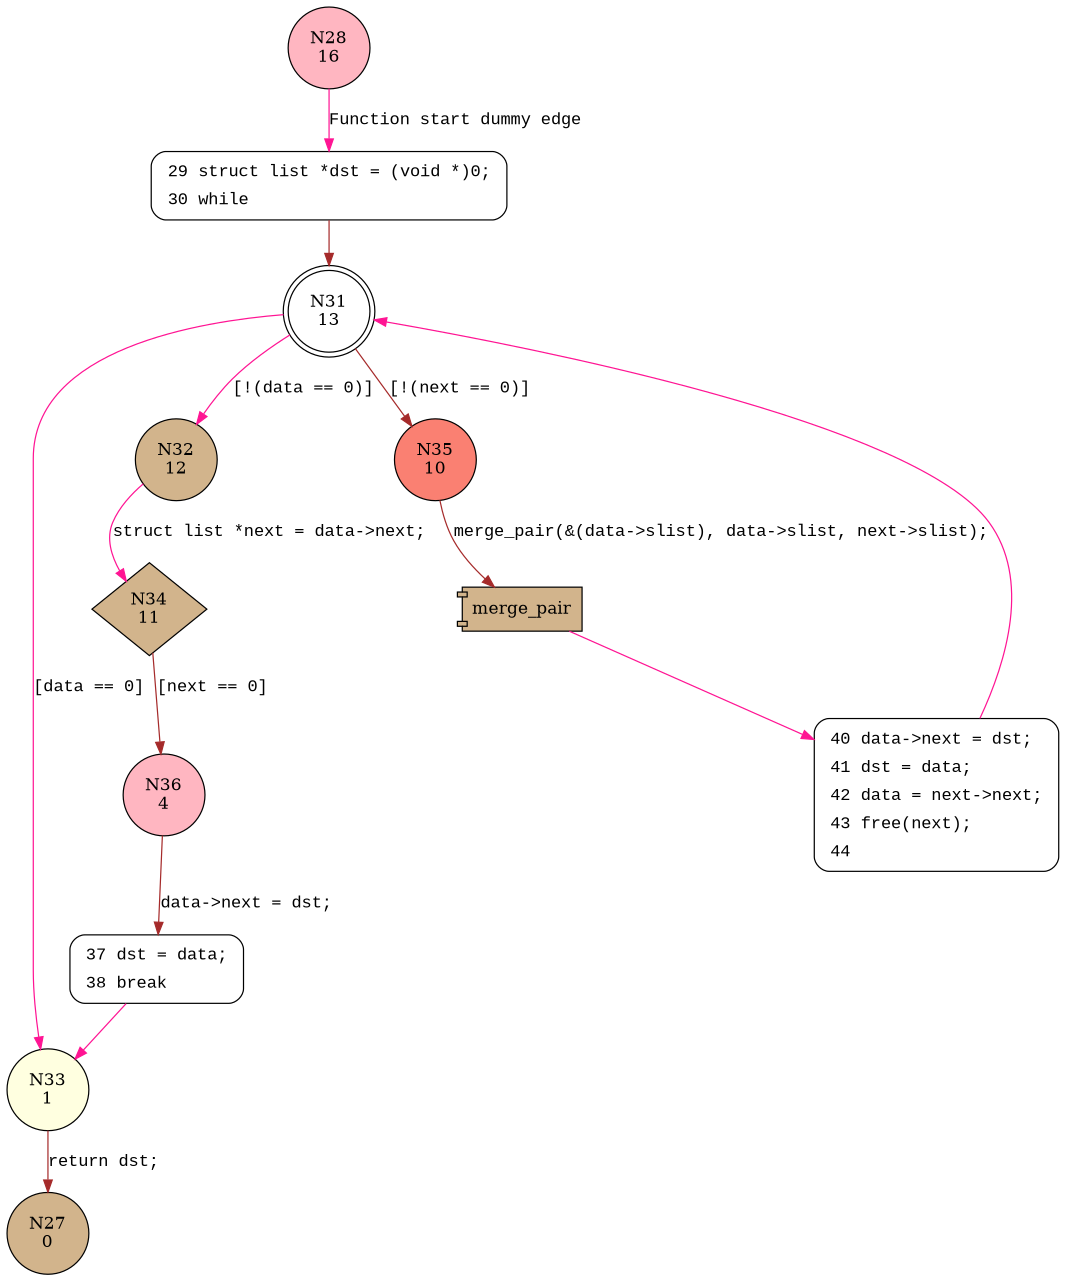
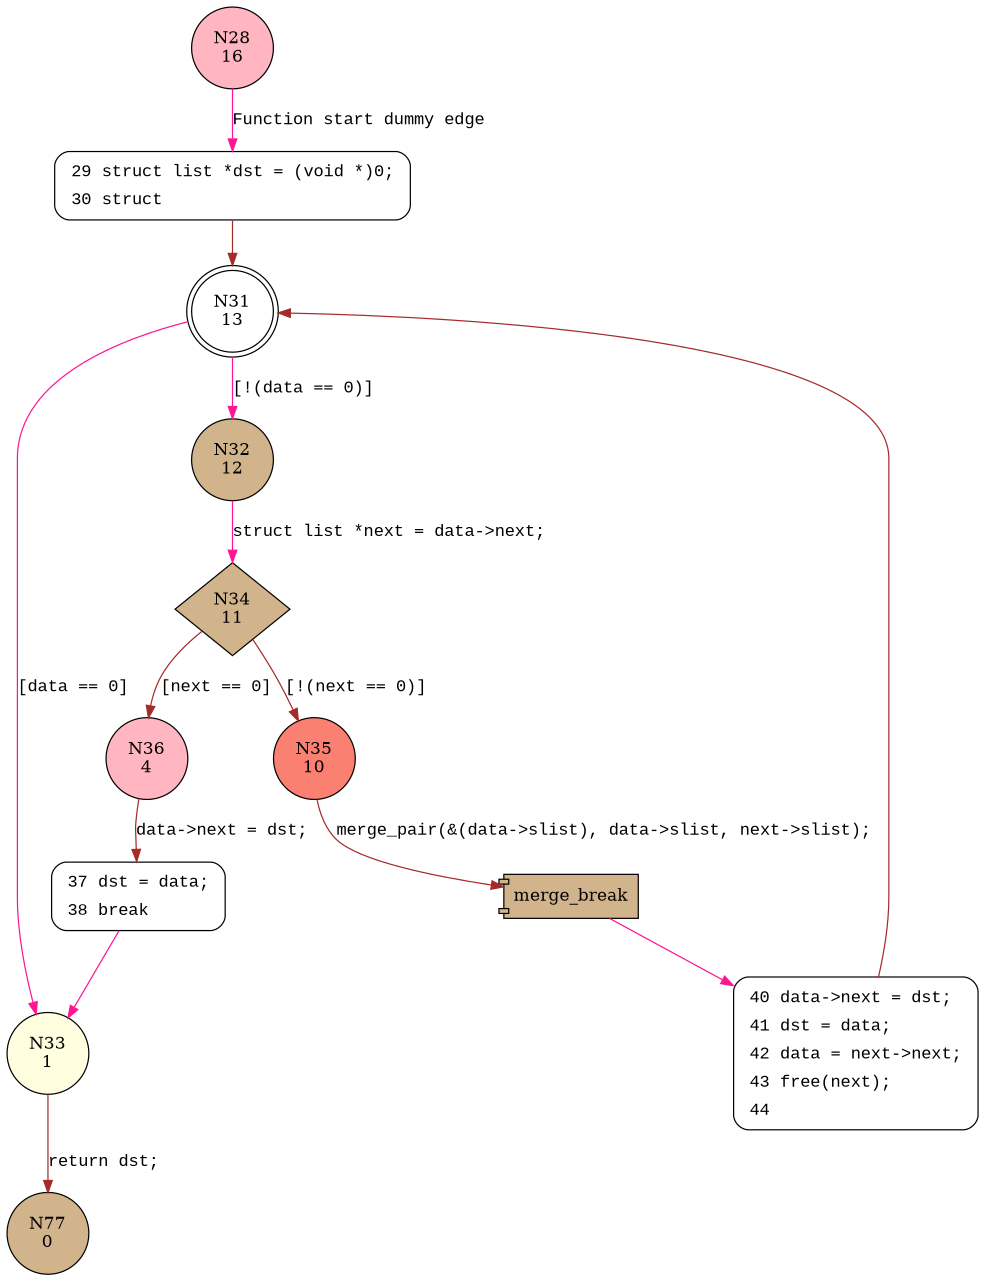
node "29": text "while" -> "struct"
edge "N31 13" -> "N35 10": now "N34 11" -> "N35 10"
edge "40" -> "N31 13": color deeppink -> brown
node "merge_pair": label "merge_pair" -> "merge_break"
node "N27 0": label "N27 0" -> "N77 0"
